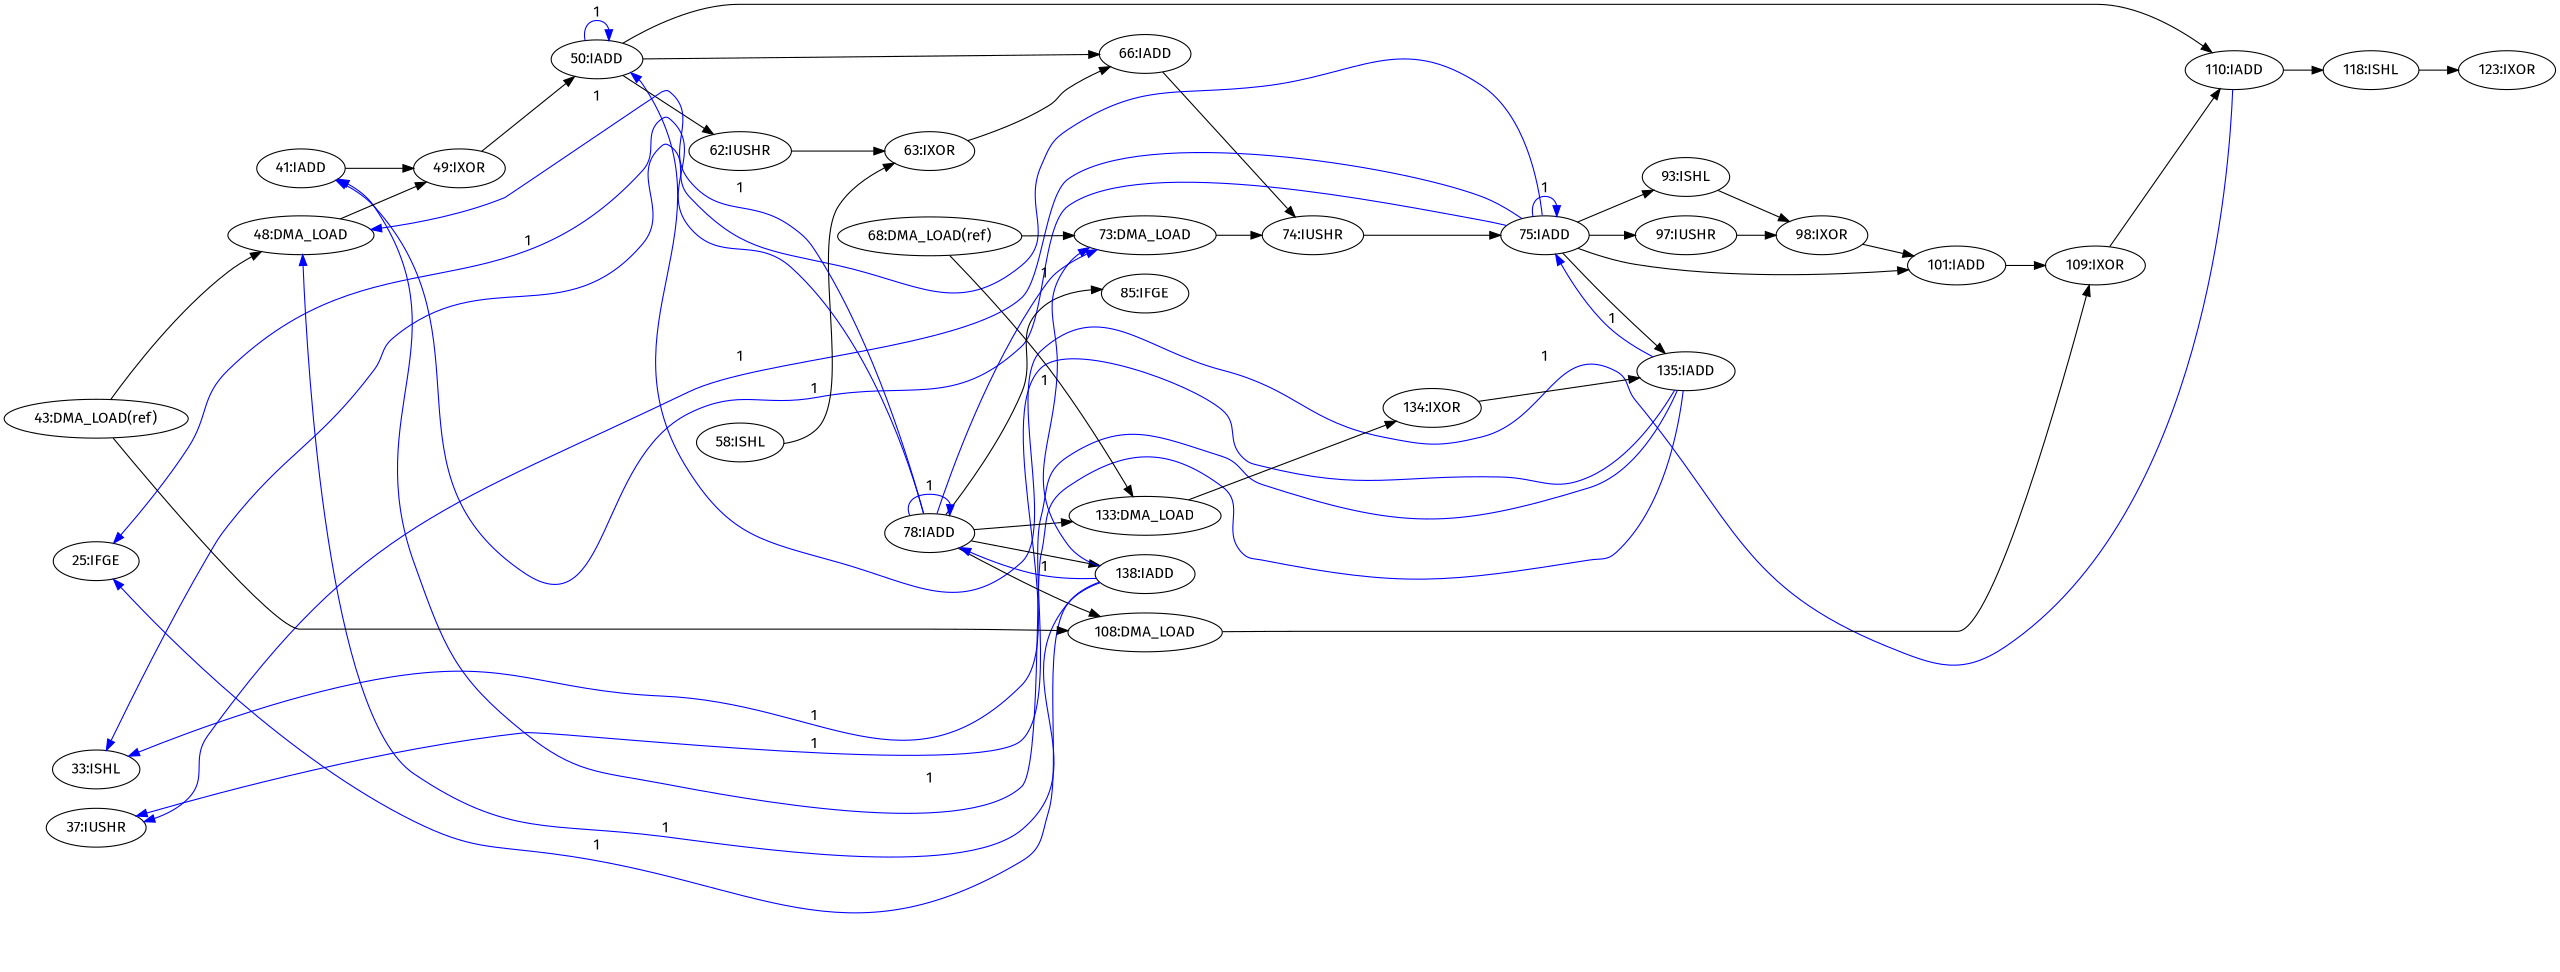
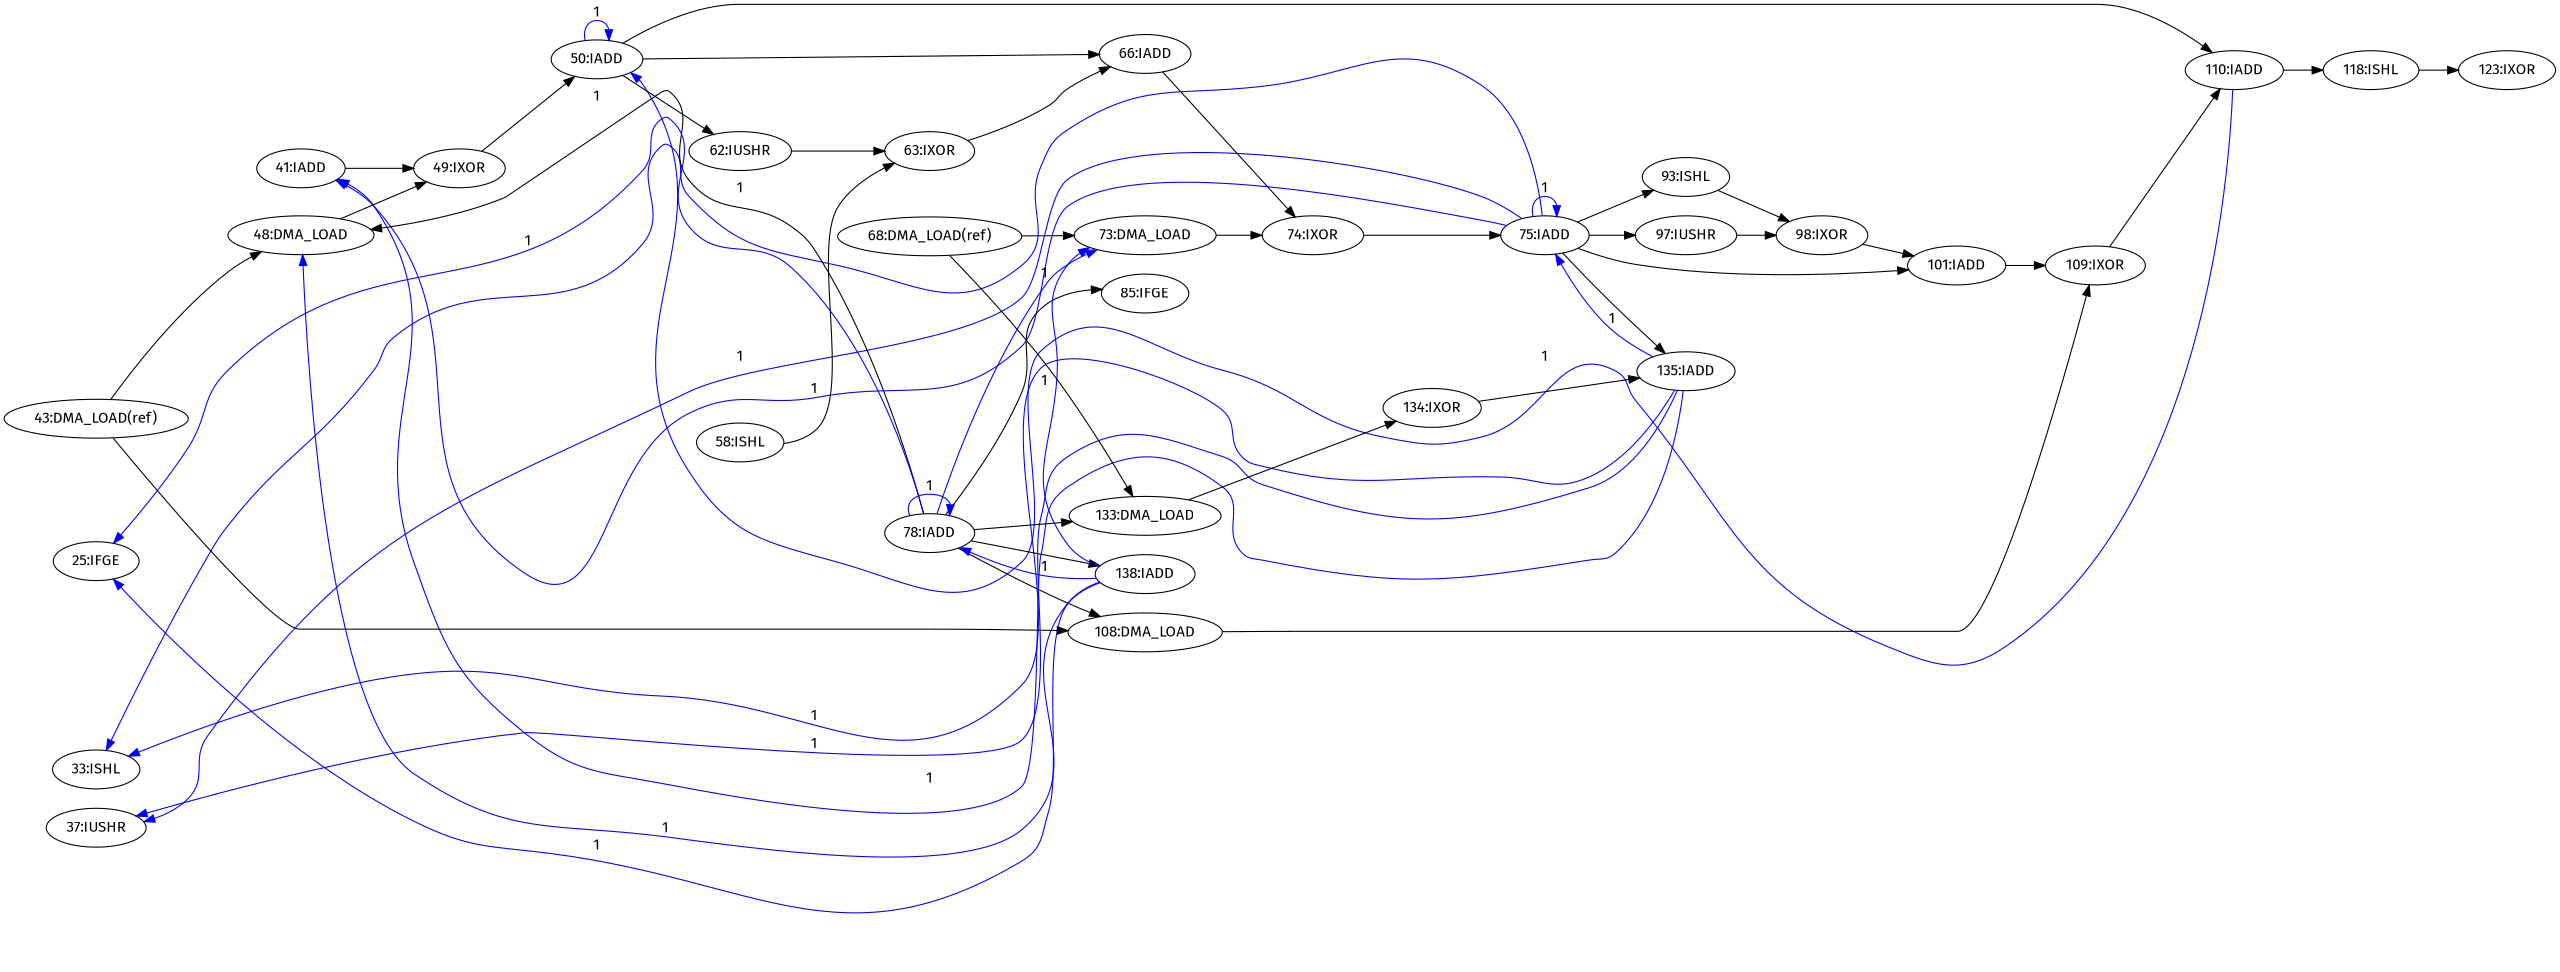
edge "78:IADD" -> "48:DMA_LOAD": color blue -> black
node "74:IUSHR": label "74:IUSHR" -> "74:IXOR"
